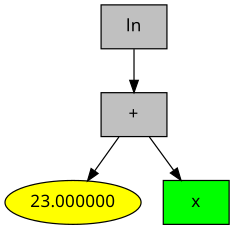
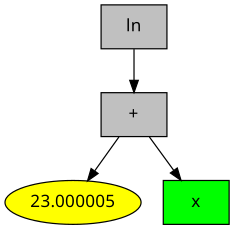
node "23.000000": label "23.000000" -> "23.000005"
